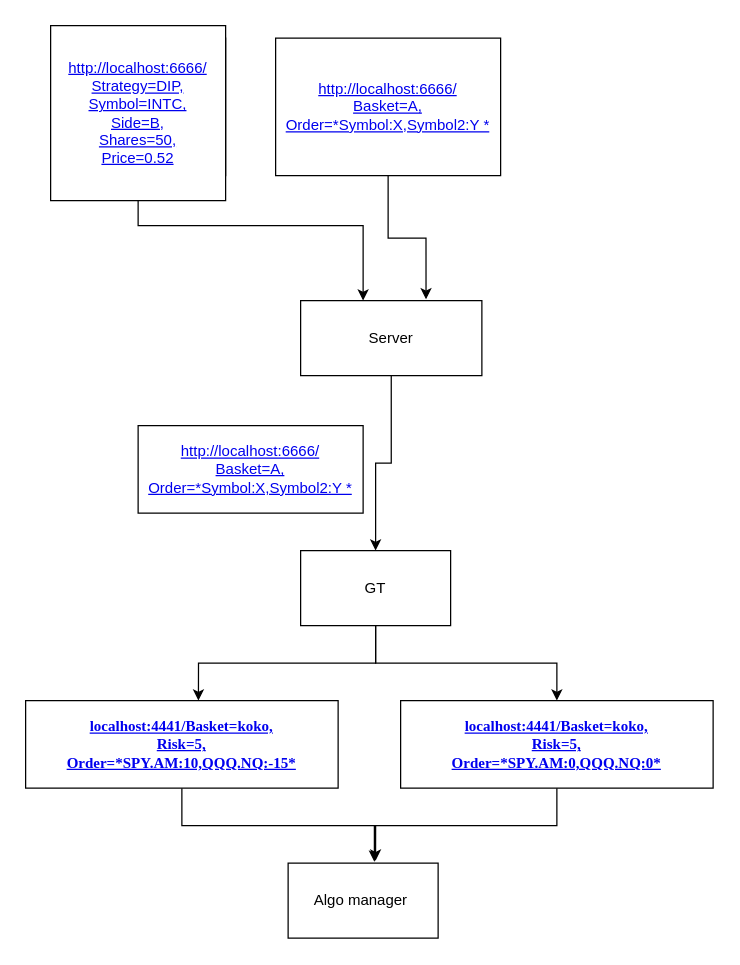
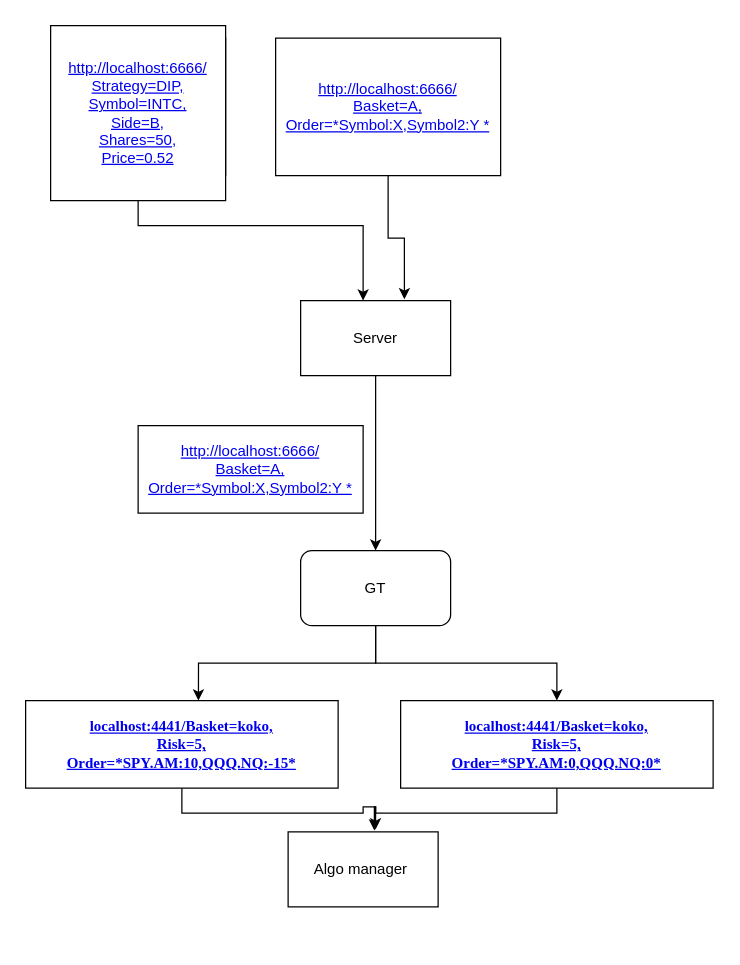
node "Server": size 181x75 -> 150x75
node "GT": shape rectangle -> rounded rectangle
node "Algo manager": moved (363, 901) -> (363, 869)
